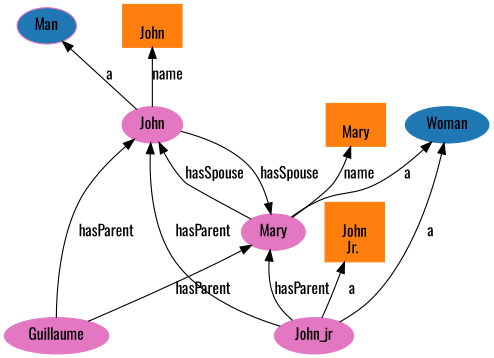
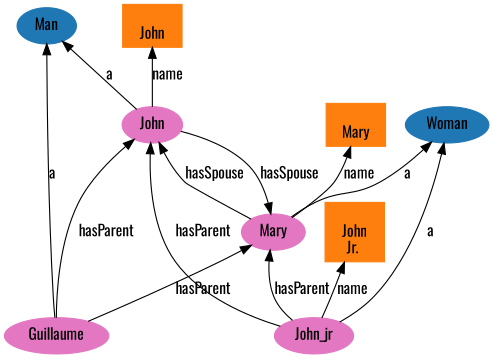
node "Man": color #e377c2 -> #1f77b4
edge "Guillaume" -> "Man": added, label "a"
edge "John_jr" -> "John Jr.": label "a" -> "name"
